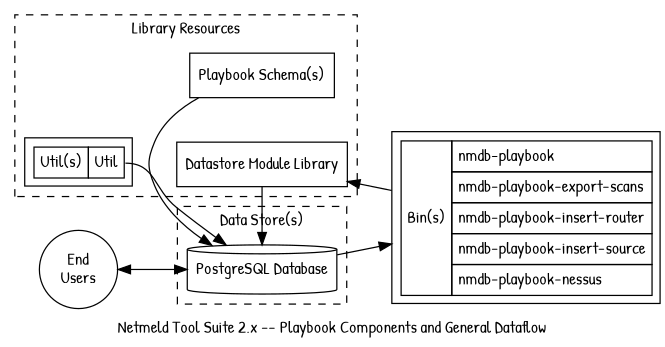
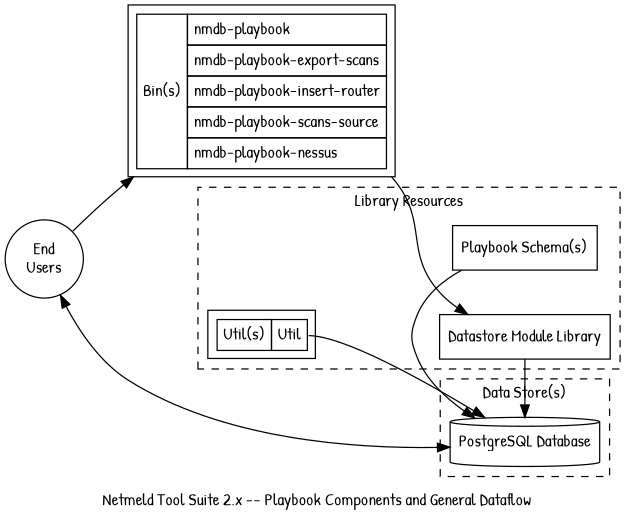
node "Bin(s)": text "nmdb-playbook-insert-source" -> "nmdb-playbook-scans-source"
edge "PostgreSQL Database" -> "Bin(s)": now "End Users" -> "Bin(s)"
